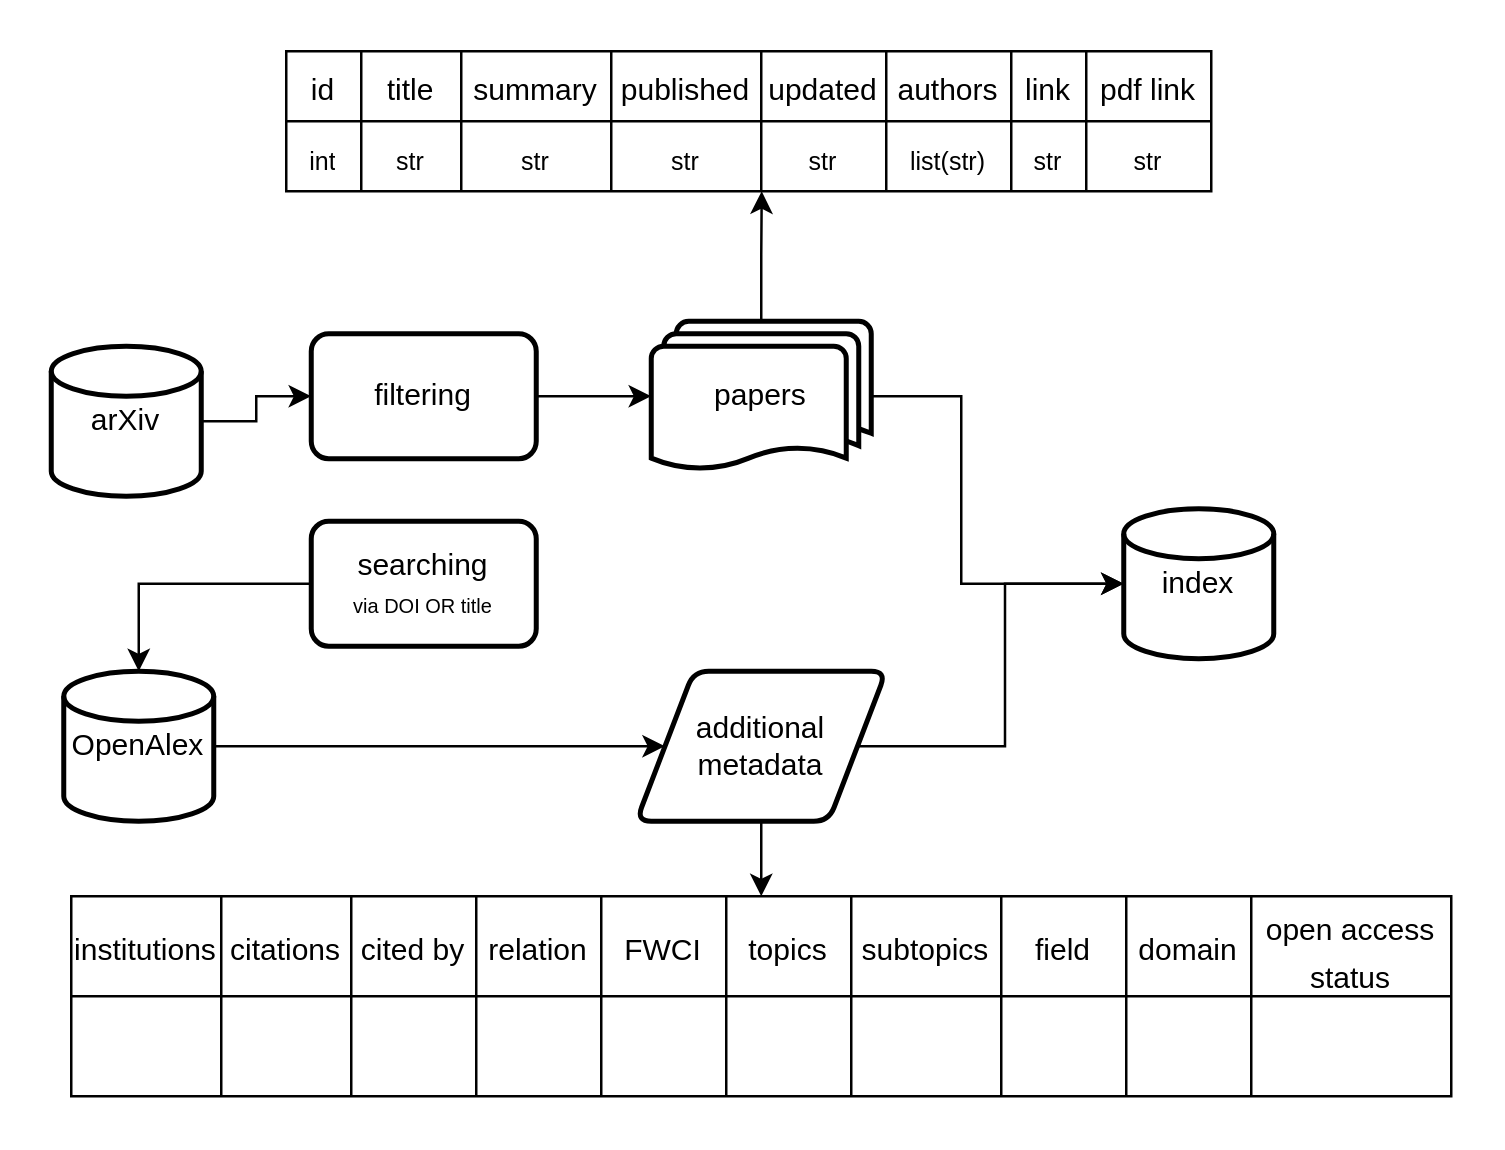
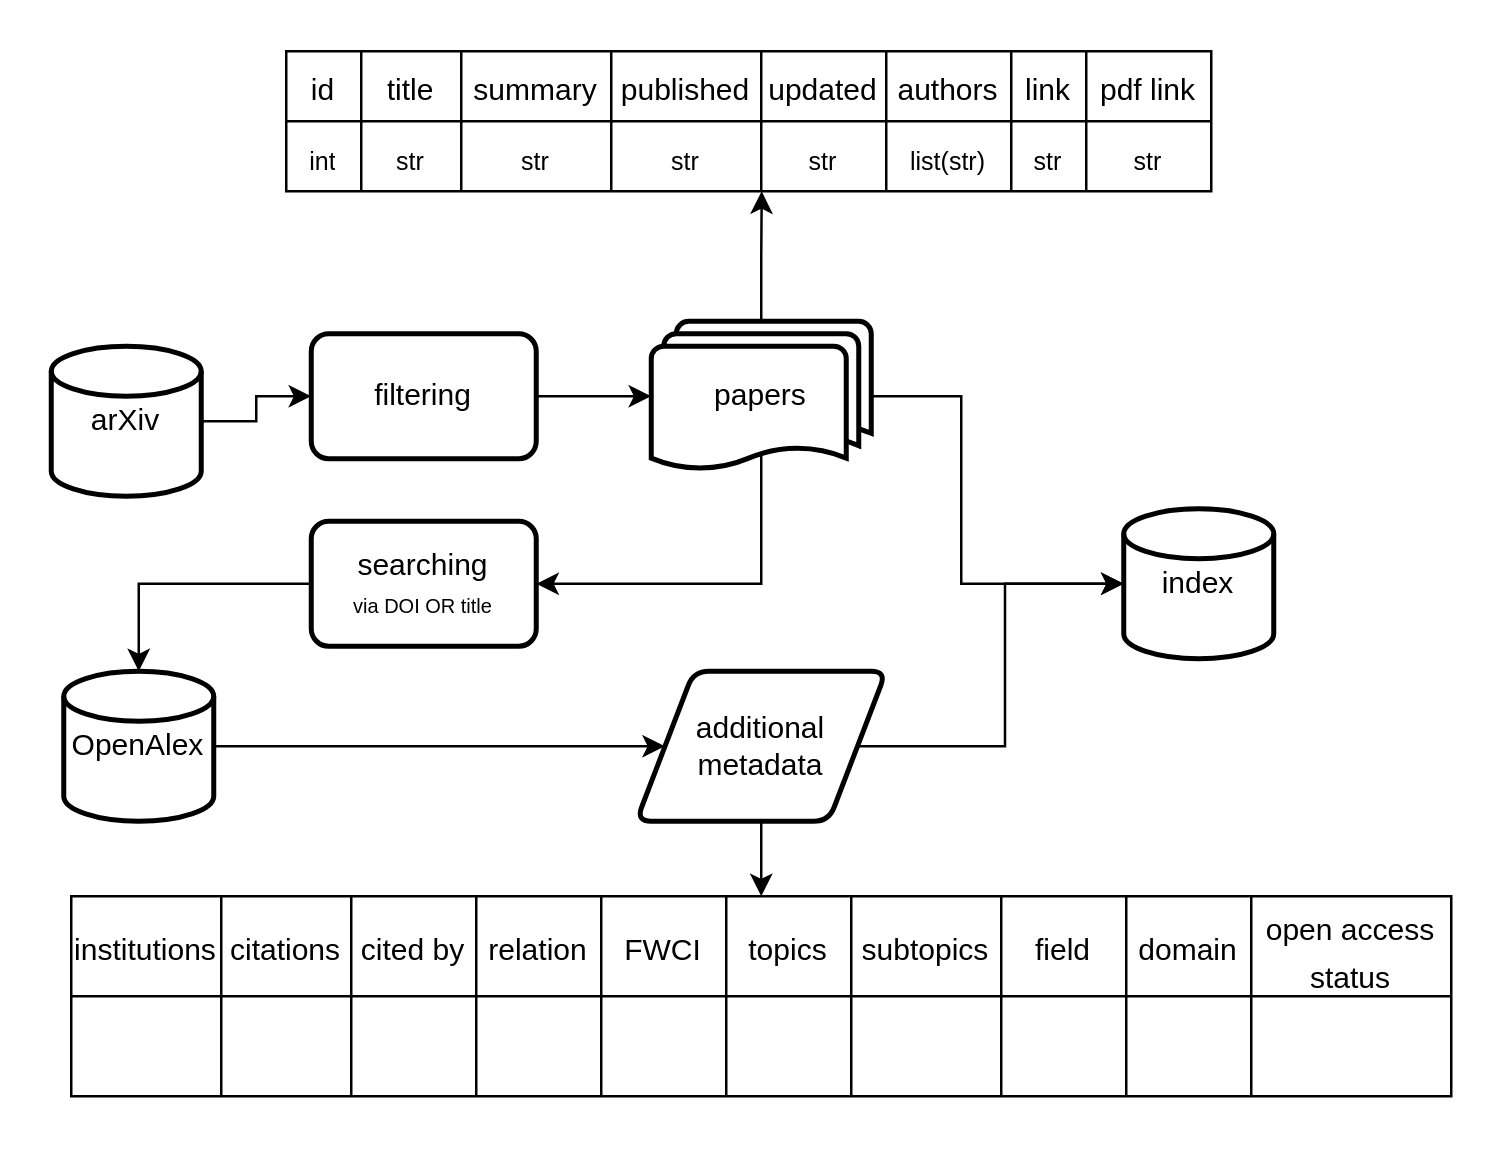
edge "papers" -> "searching via DOI OR title": added
